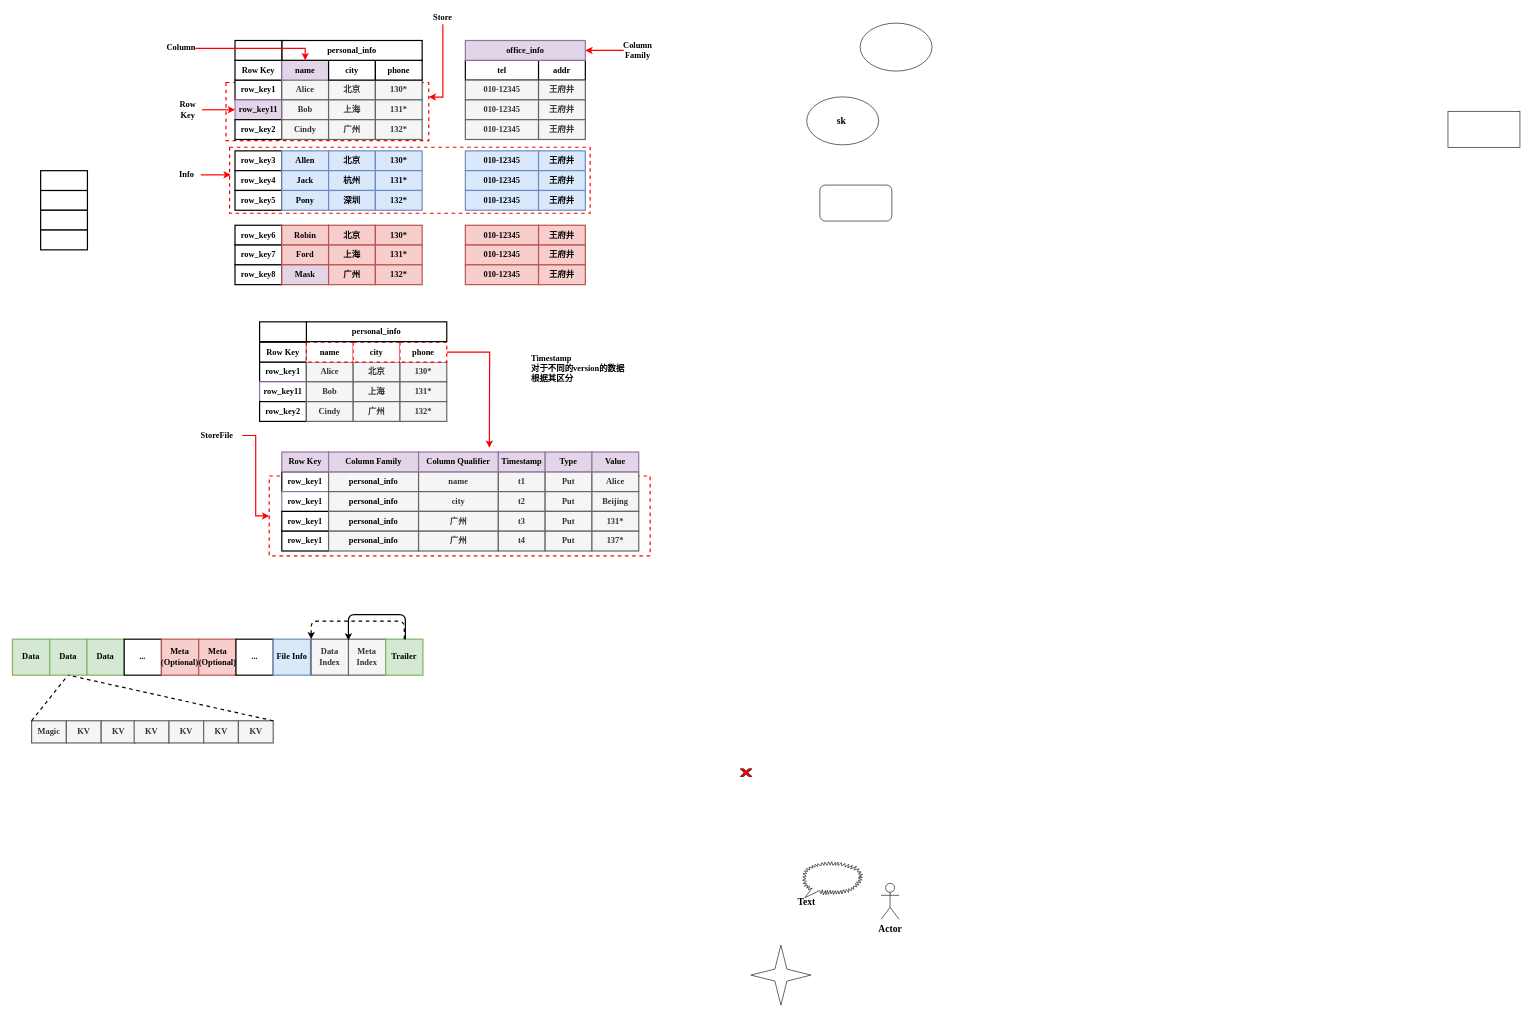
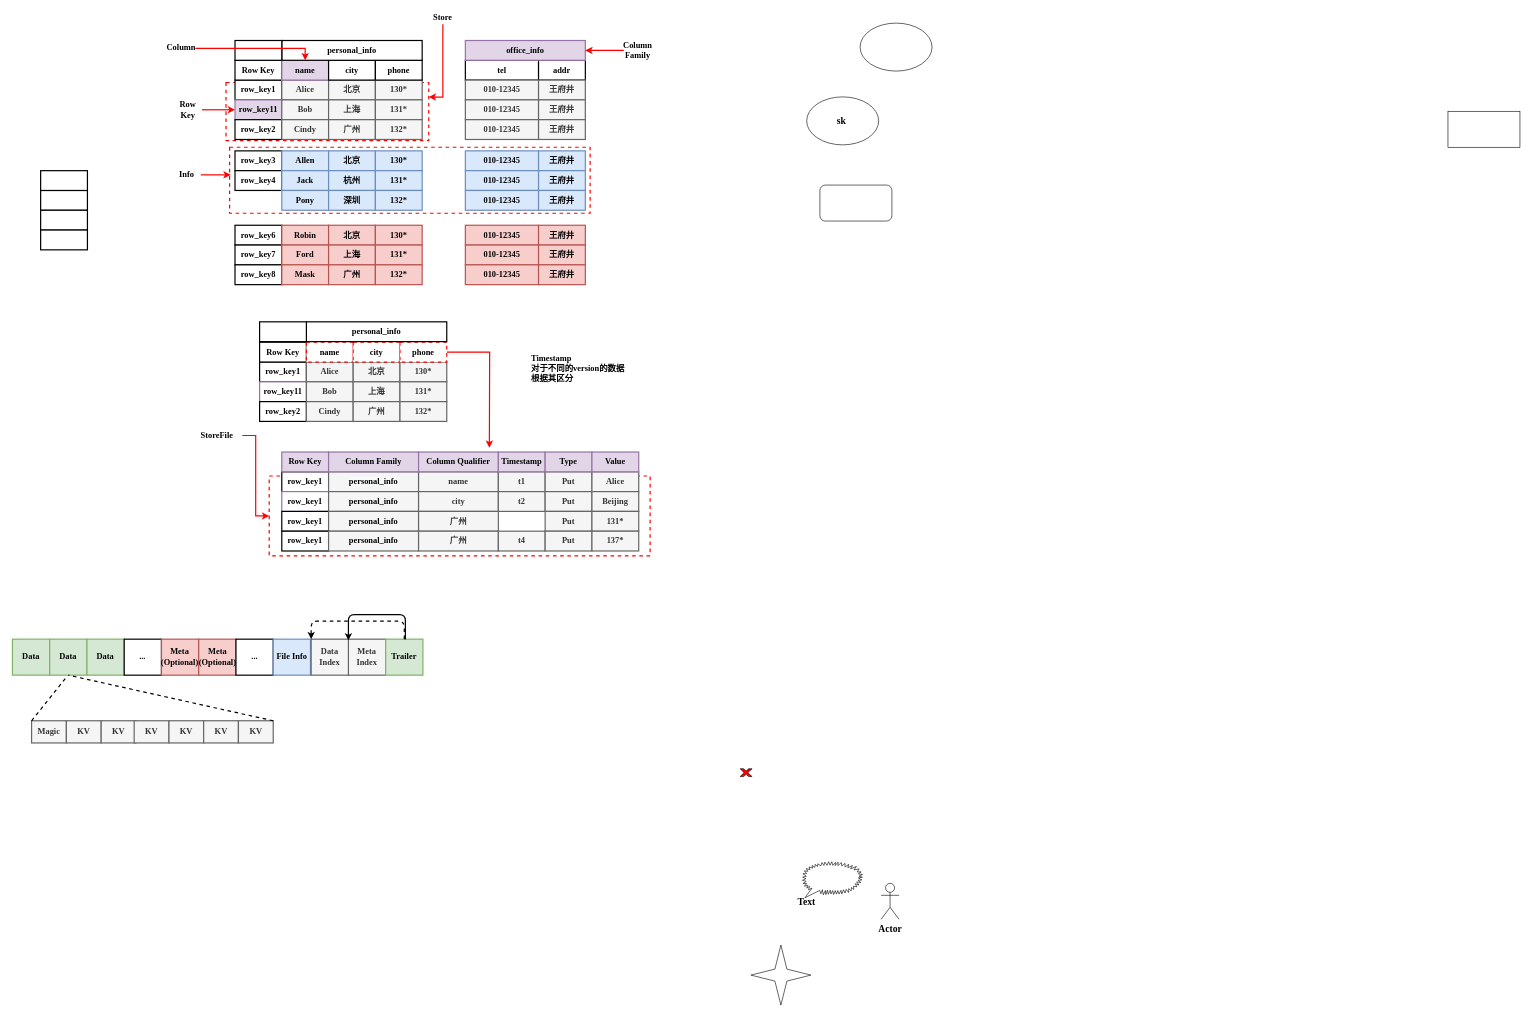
node "row_key5": removed
node "Mask": fillcolor #e1d5e7 -> #f8cecc
node "t3": removed
